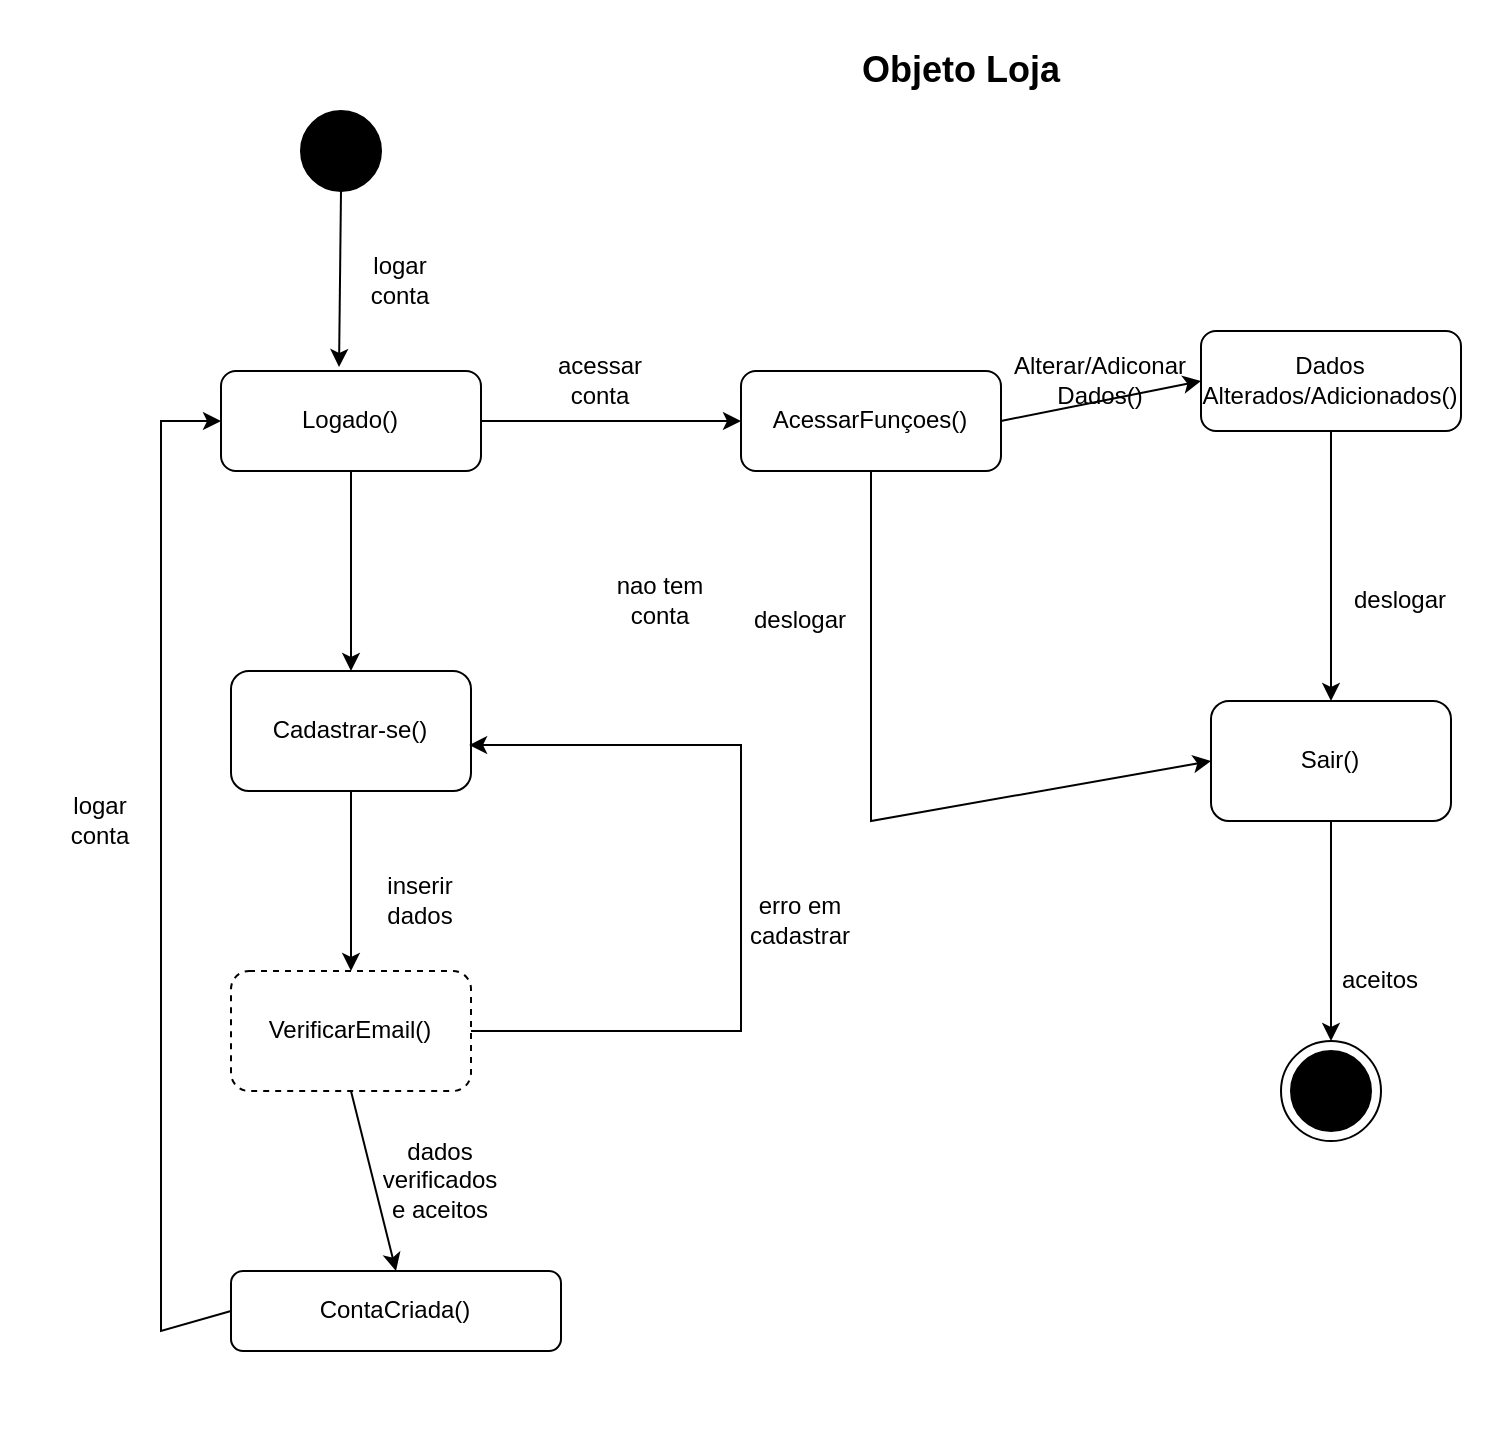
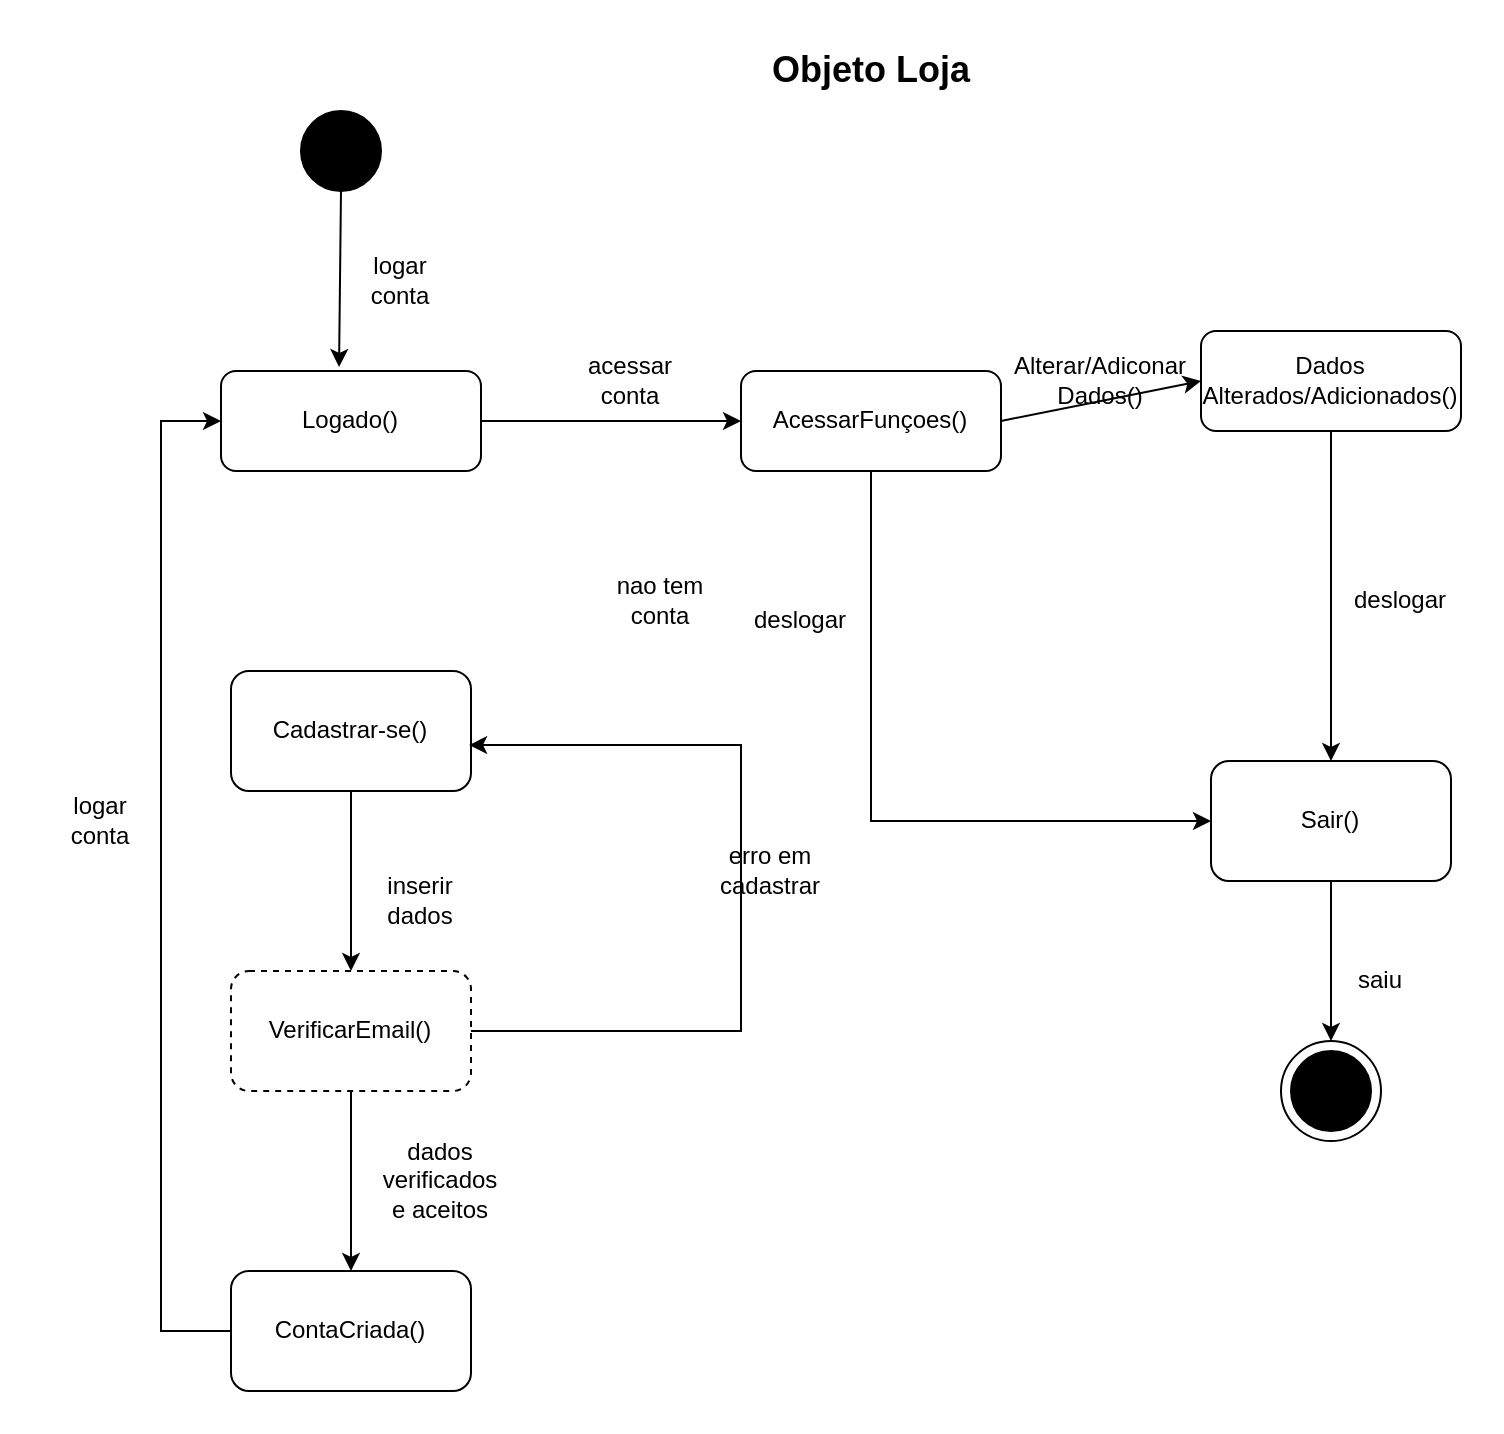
node "Objeto Loja": moved (961, 71) -> (871, 71)
node "acessar conta": moved (601, 381) -> (631, 381)
edge "Logado()" -> "Cadastrar-se()": removed
node "Sair()": moved (1331, 761) -> (1331, 821)
node "erro em cadastrar": moved (801, 921) -> (771, 871)
node "aceitos": label "aceitos" -> "saiu"
node "ContaCriada()": size 330x80 -> 240x120
